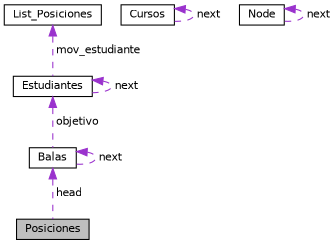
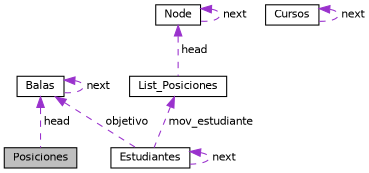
edge "List_Posiciones" -> "Node": added, label "head"
edge "Balas" -> "Estudiantes": reversed
